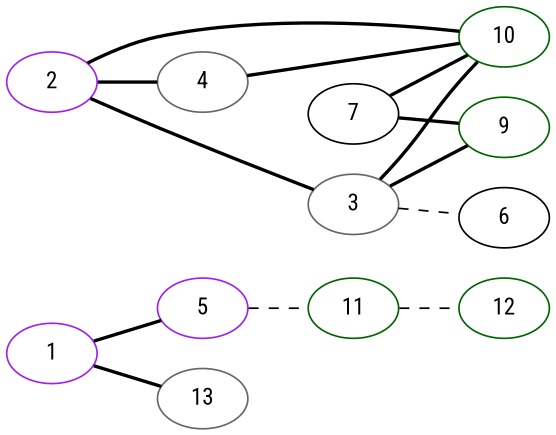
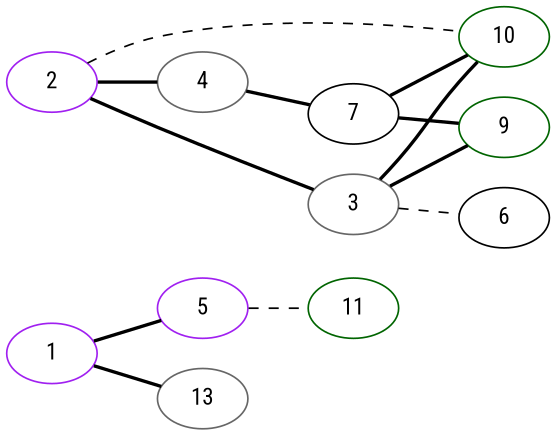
edge "10" -- "2": style bold -> dashed
edge "10" -- "4": now "7" -- "4"
node "12": removed
